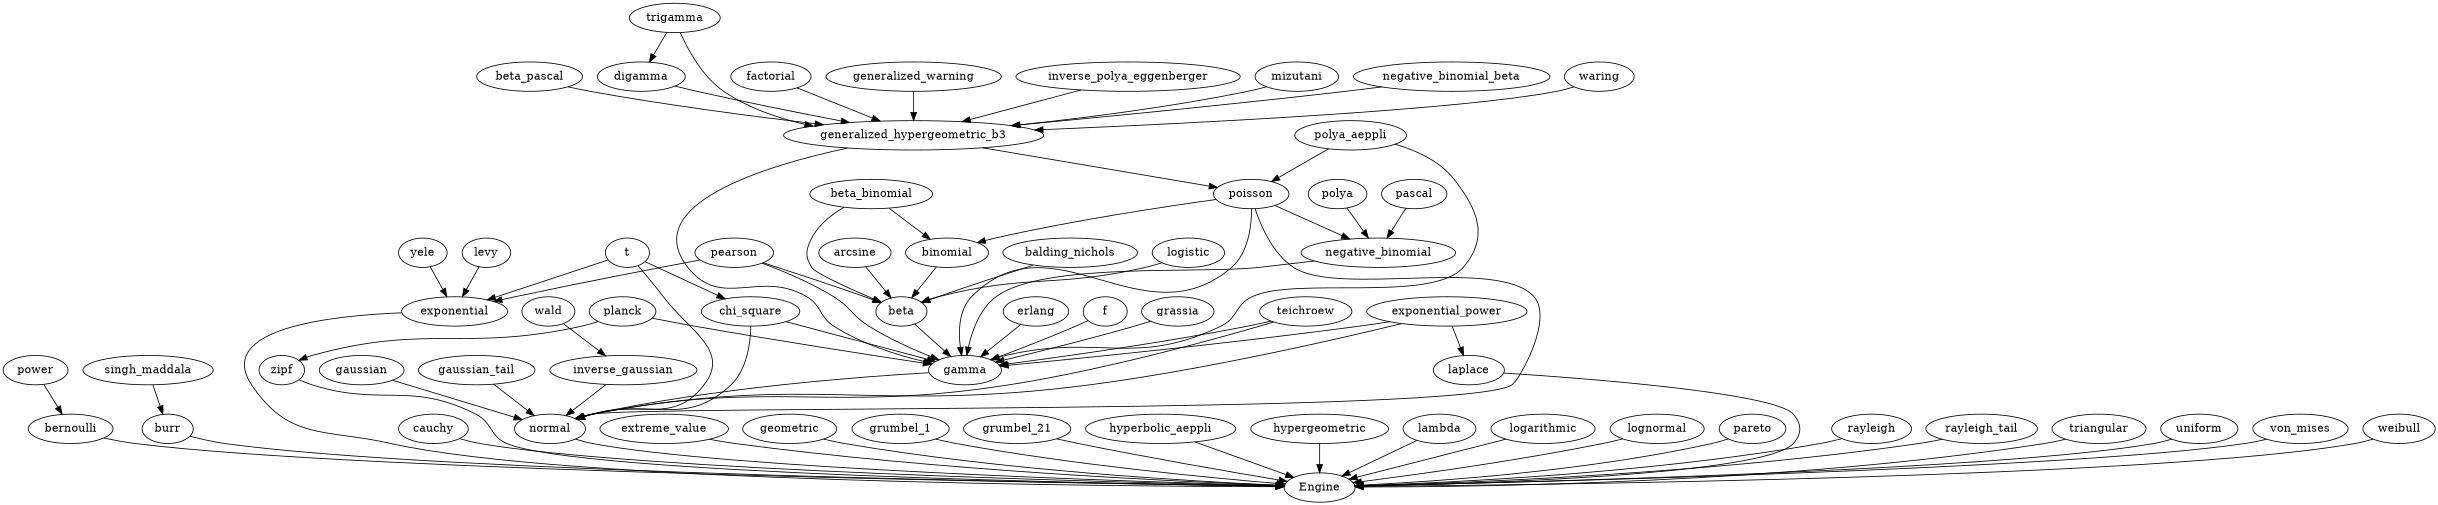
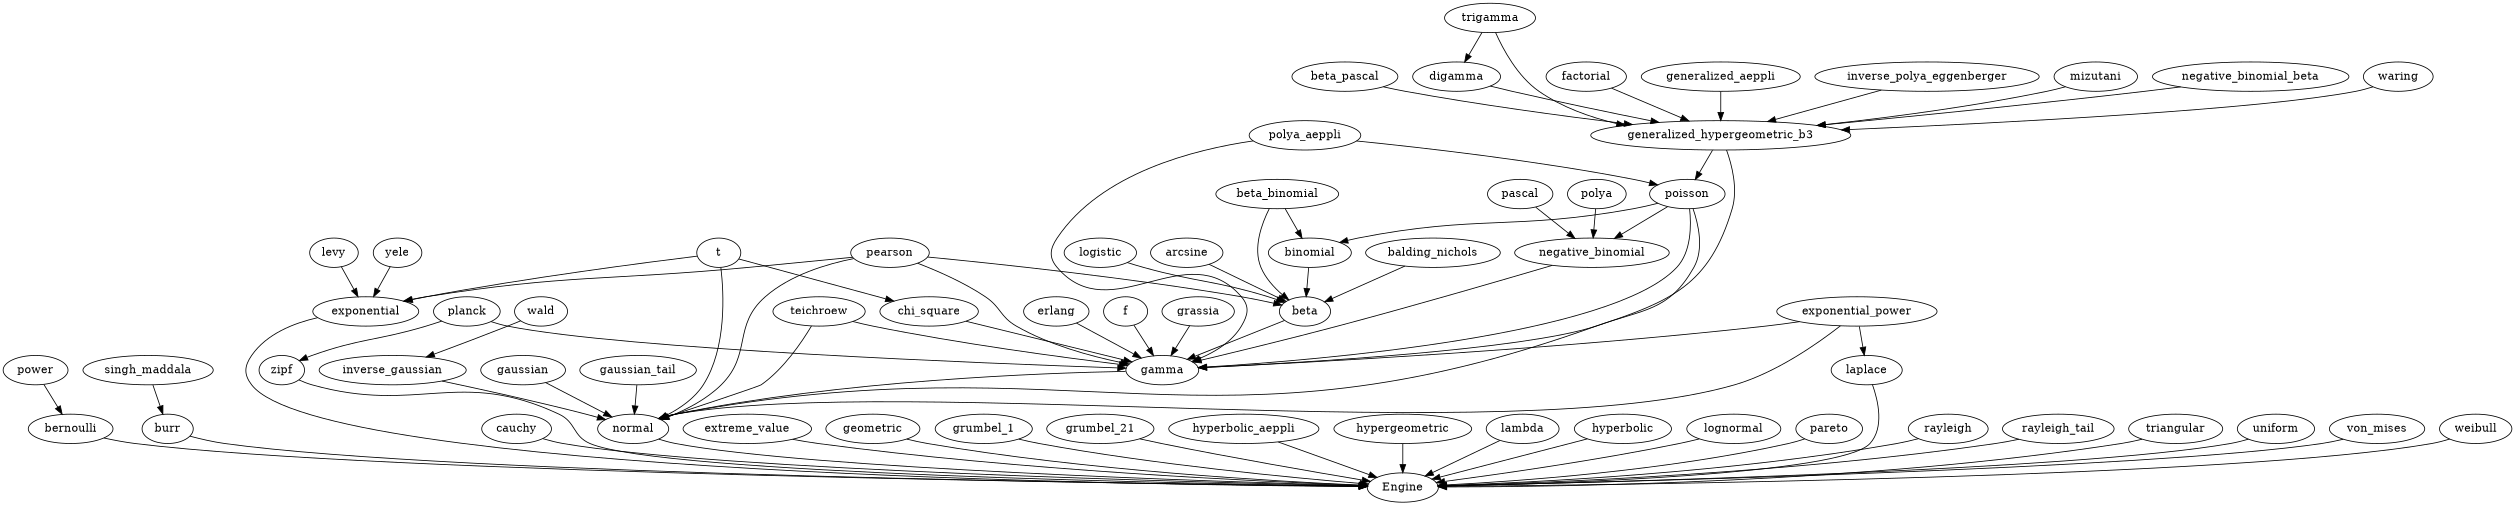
node "generalized_warning": label "generalized_warning" -> "generalized_aeppli"
edge "chi_square" -> "normal": now "pearson" -> "normal"
node "logarithmic": label "logarithmic" -> "hyperbolic"
